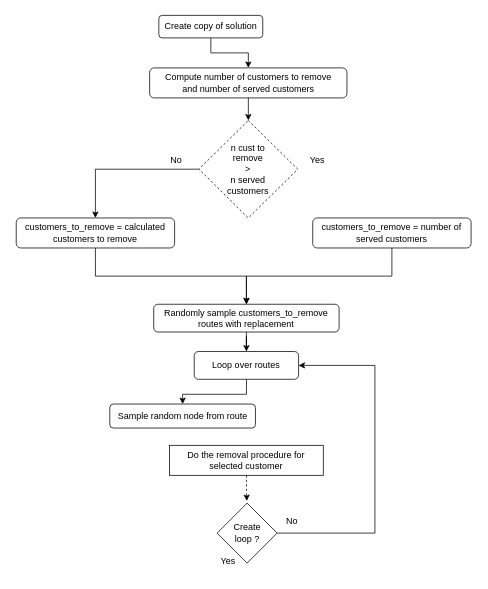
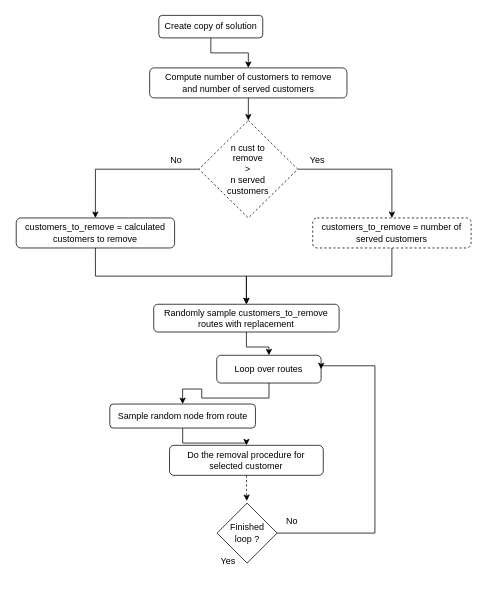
edge "n cust to remove > n served customers" -> "customers_to_remove = number of served customers": added
node "customers_to_remove = number of served customers": style solid -> dashed
node "Loop over routes": moved (246, 365) -> (269, 369)
edge "Sample random node from route" -> "Do the removal procedure for selected customer": added
node "Do the removal procedure for selected customer": shape rectangle -> rounded rectangle
node "Create loop ?": label "Create loop ?" -> "Finished loop ?"
